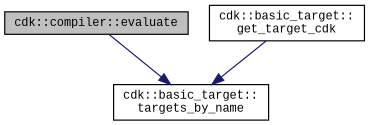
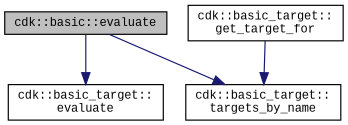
node "cdk::compiler::evaluate": label "cdk::compiler::evaluate" -> "cdk::basic::evaluate"
node "cdk::basic_target:: get_target_cdk": label "cdk::basic_target:: get_target_cdk" -> "cdk::basic_target:: get_target_for"
node "cdk::basic_target:: evaluate": added
